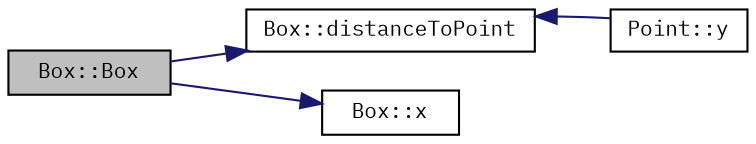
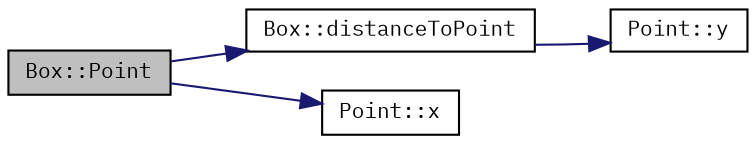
edge "Point::y" -> "Box::distanceToPoint": reversed
node "Box::Box": label "Box::Box" -> "Box::Point"
node "Box::x": label "Box::x" -> "Point::x"
